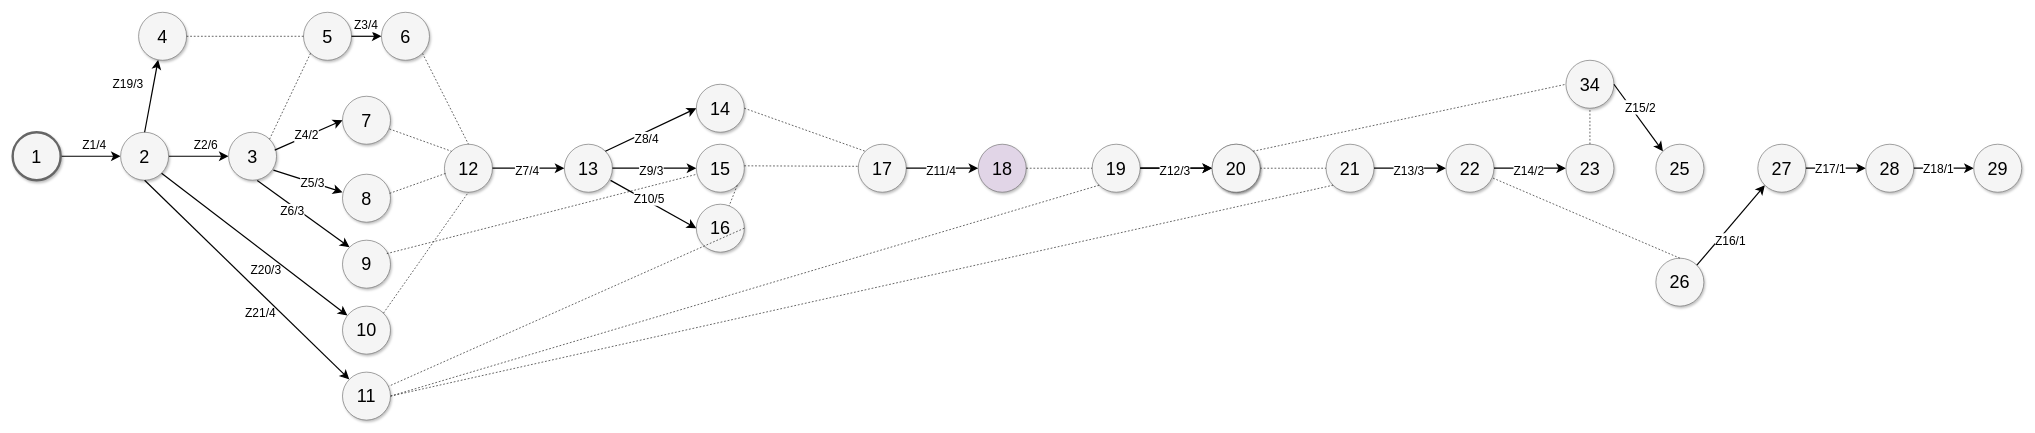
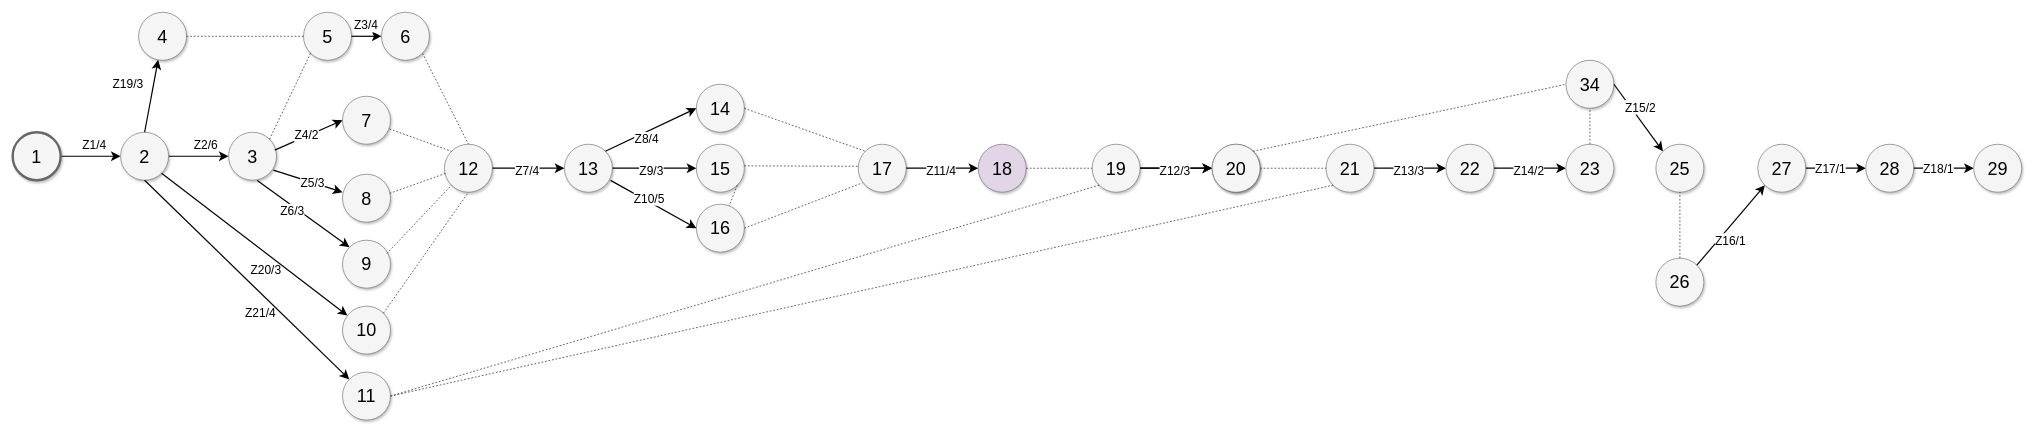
edge "15" -- "9": now "12" -- "9"
edge "22" -- "26": now "25" -- "26"
edge "16" -- "11": now "16" -- "17"
